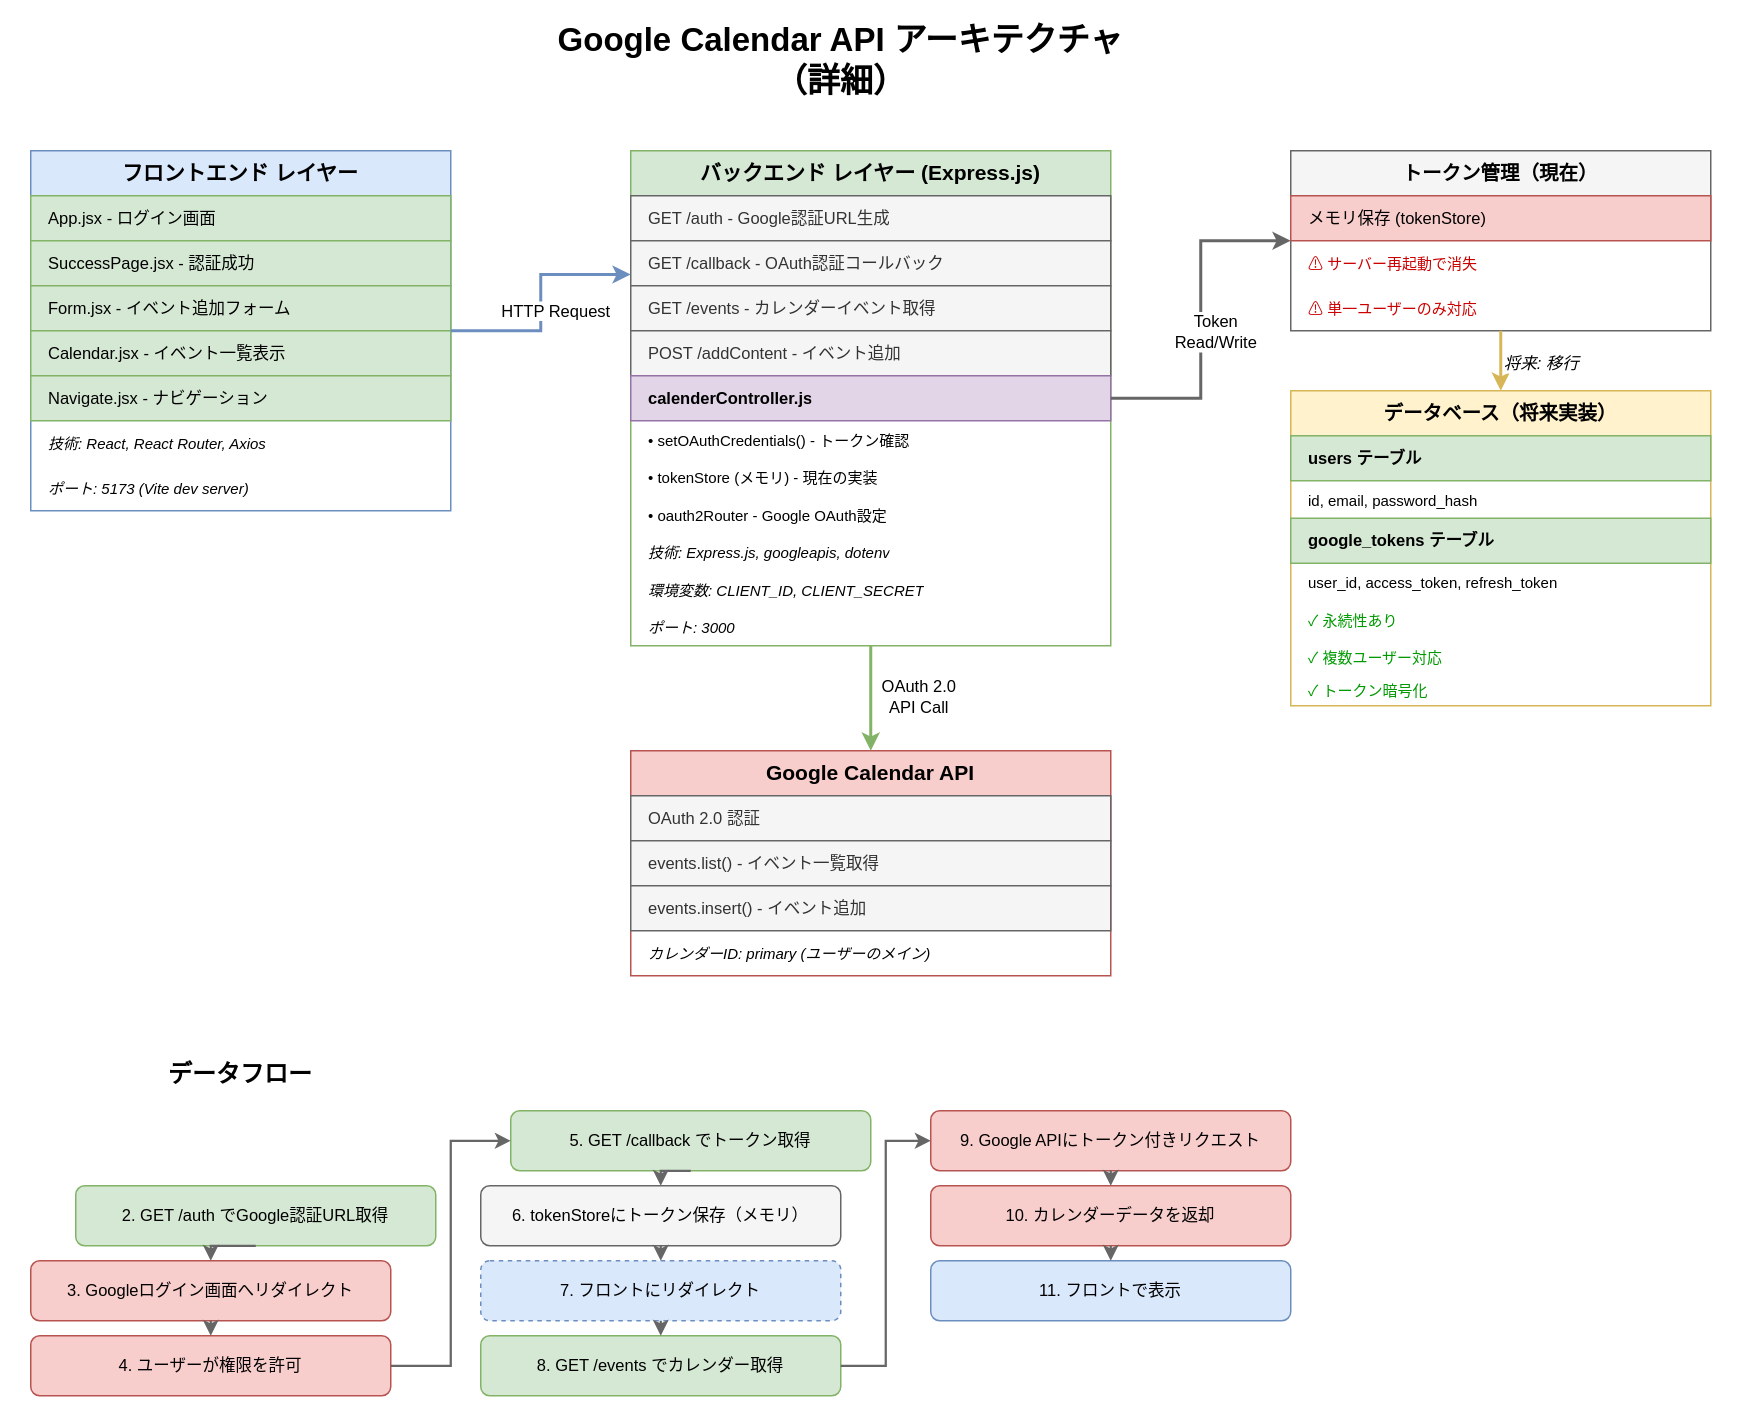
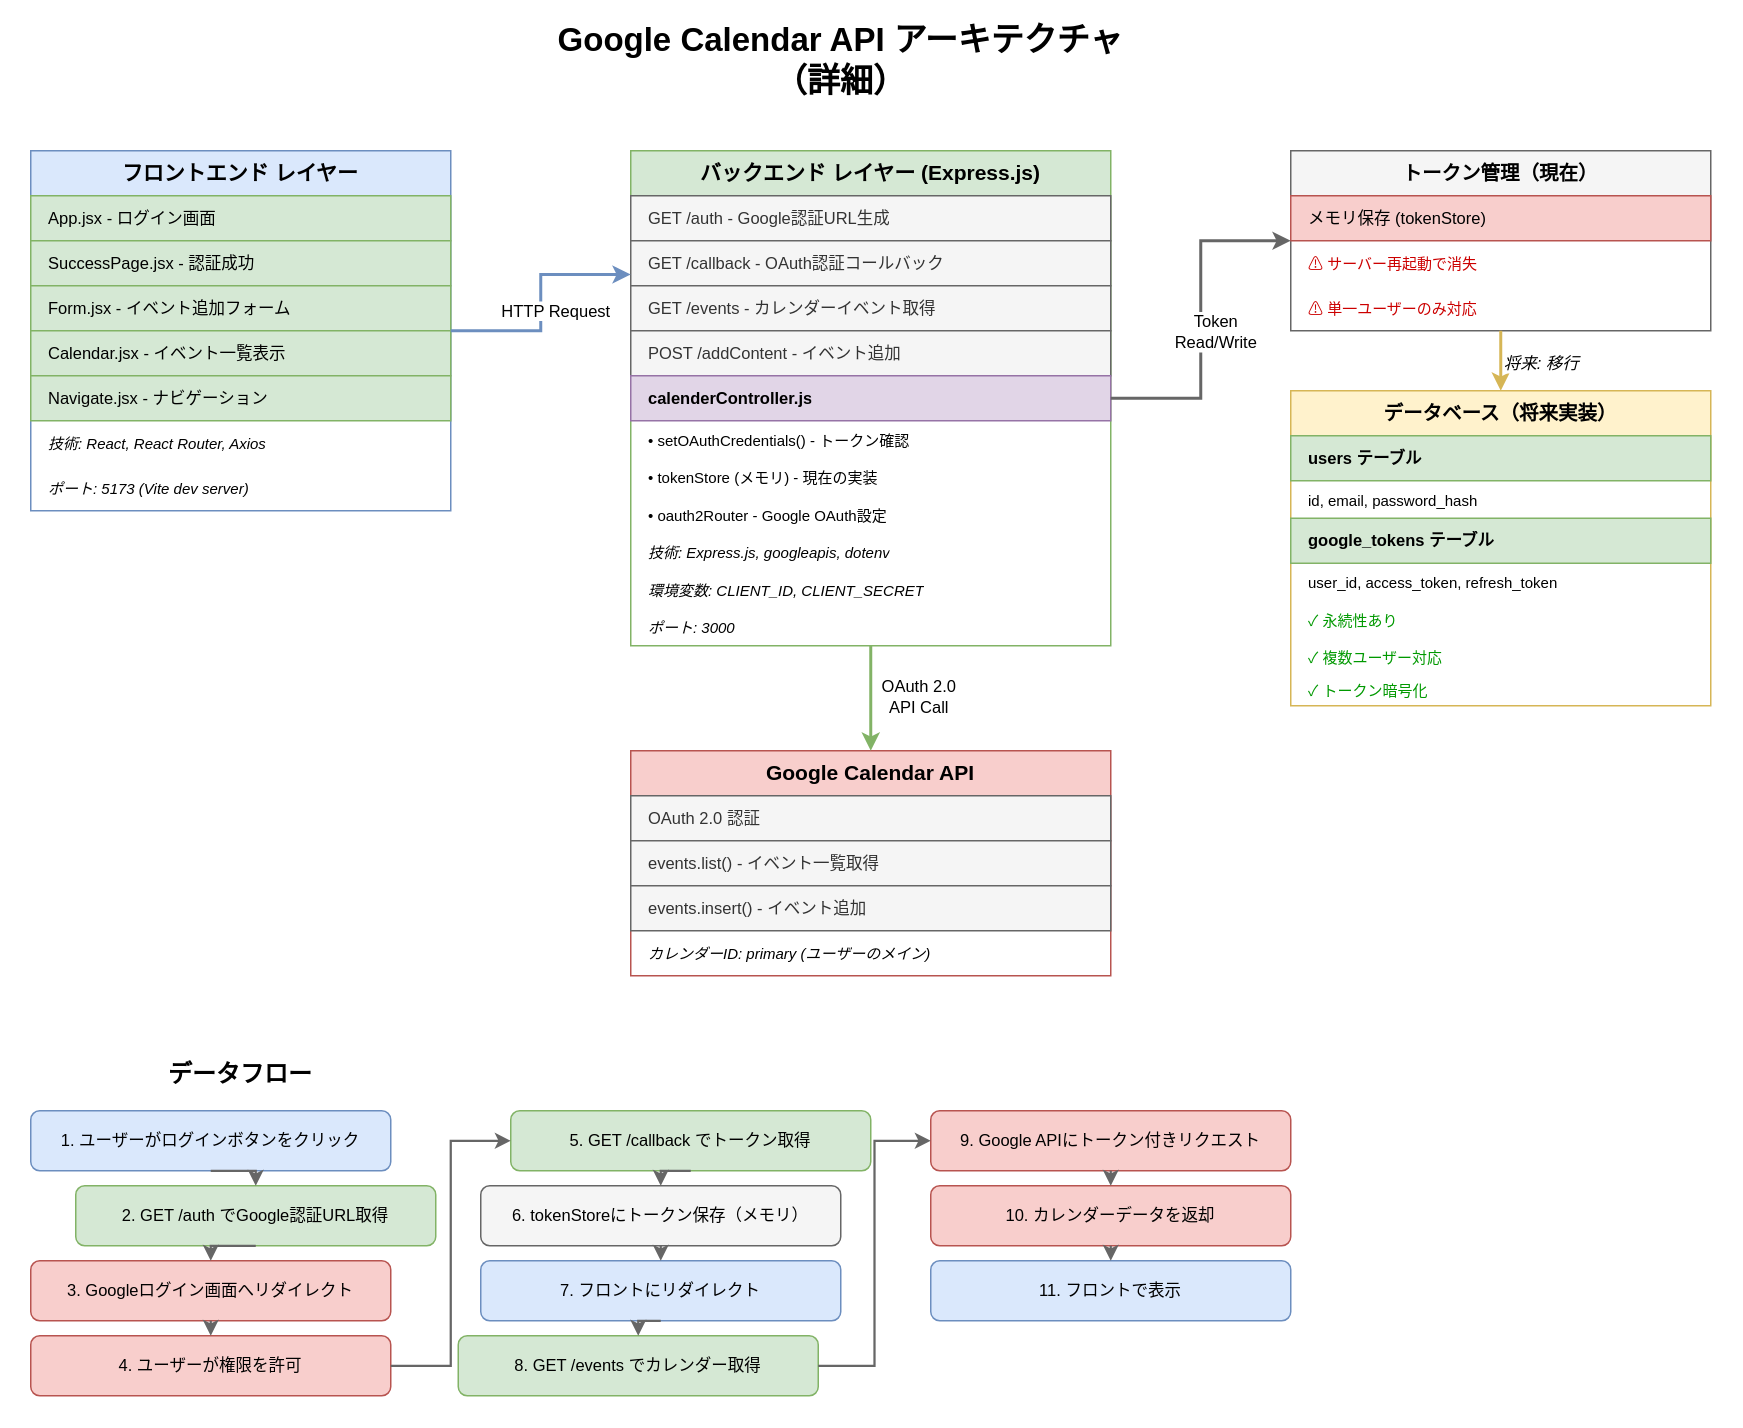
node "1. ユーザーがログインボタンをクリック": added
edge "1. ユーザーがログインボタンをクリック" -> "2. GET /auth でGoogle認証URL取得": added
node "7. フロントにリダイレクト": style dashed -> solid
node "8. GET /events でカレンダー取得": moved (661, 1366) -> (638, 1366)
